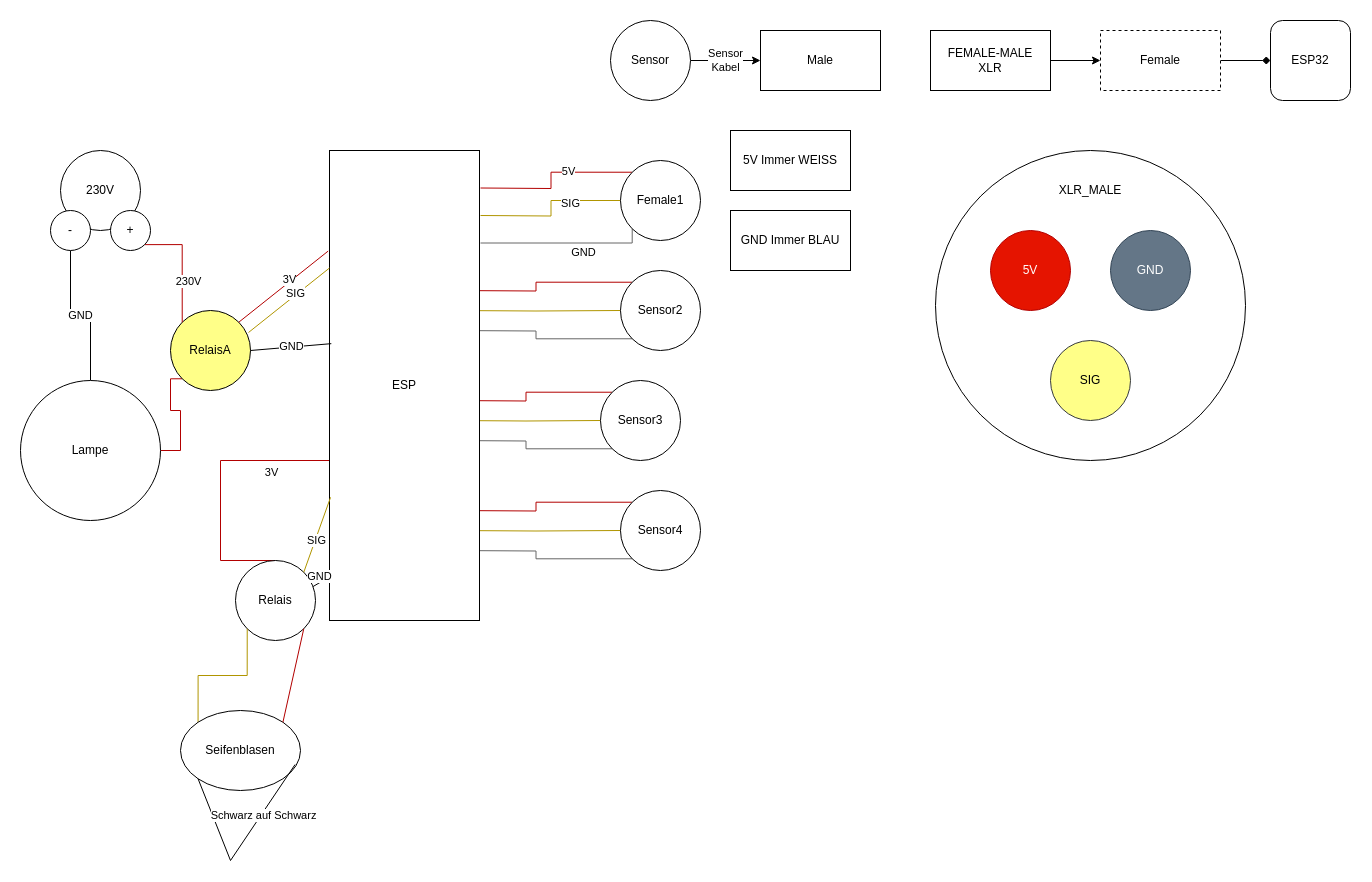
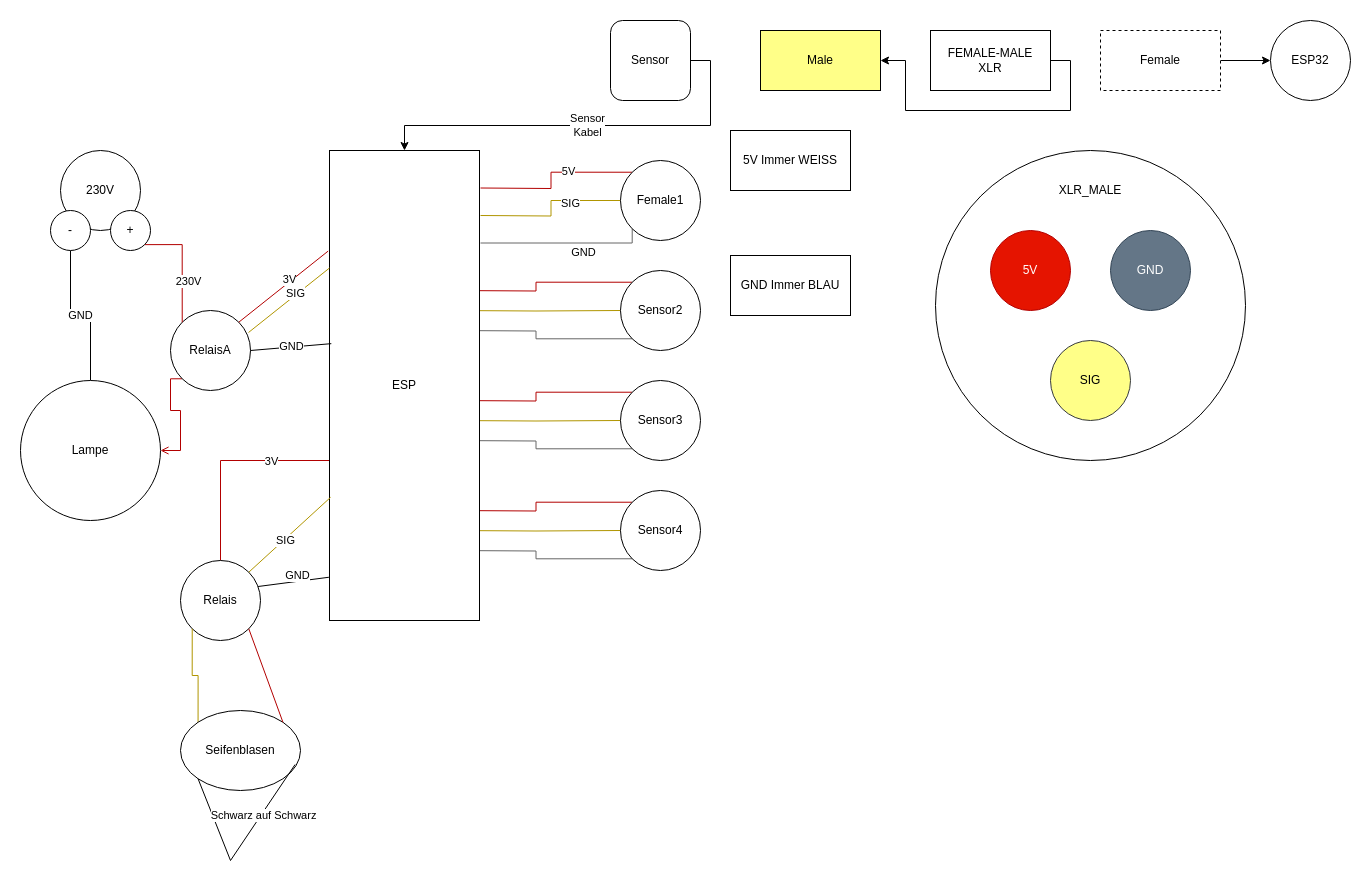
node "Sensor": shape ellipse -> rounded rectangle
edge "Sensor" -> "Male": now "Sensor" -> "ESP"
node "Male": fillcolor #ffffff -> #ffff88
edge "FEMALE-MALE XLR" -> "Female": now "FEMALE-MALE XLR" -> "Male"
edge "Female" -> "ESP32": arrowhead diamond -> classic
node "ESP32": shape rounded rectangle -> ellipse
node "GND Immer BLAU": moved (791, 241) -> (791, 286)
node "RelaisA": fillcolor #ffff88 -> #ffffff
node "Sensor3": moved (641, 421) -> (661, 421)
edge "RelaisA" -- "Lampe": arrowhead none -> open
node "Relais": moved (276, 601) -> (221, 601)
